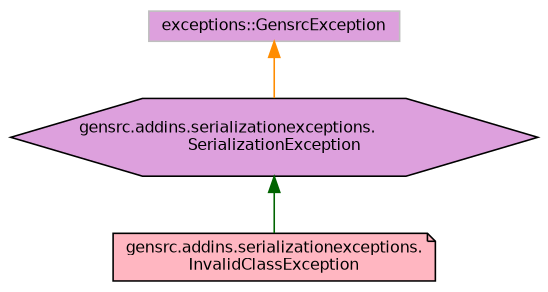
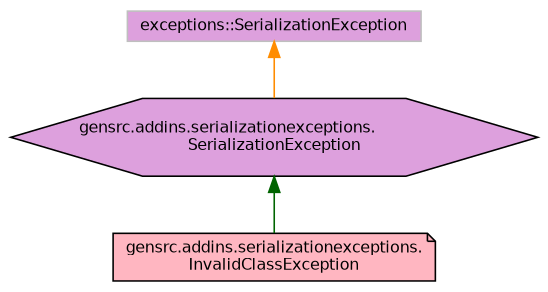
node "exceptions::GensrcException": label "exceptions::GensrcException" -> "exceptions::SerializationException"
